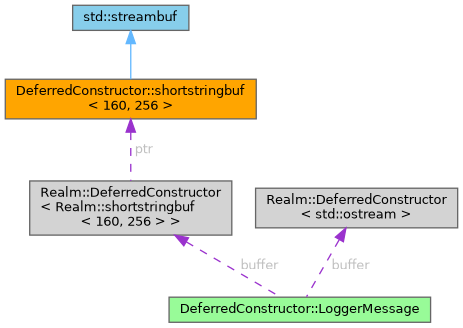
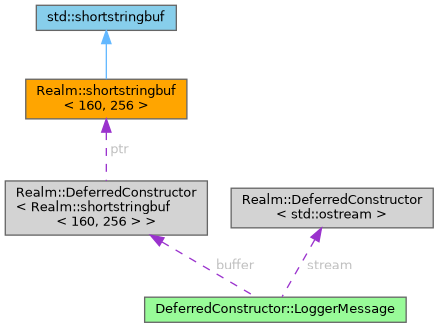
node "std::streambuf": label "std::streambuf" -> "std::shortstringbuf"
node "DeferredConstructor::shortstringbuf < 160, 256 >": label "DeferredConstructor::shortstringbuf < 160, 256 >" -> "Realm::shortstringbuf < 160, 256 >"
edge "DeferredConstructor::LoggerMessage" -> "Realm::DeferredConstructor < std::ostream >": label " buffer" -> " stream"
